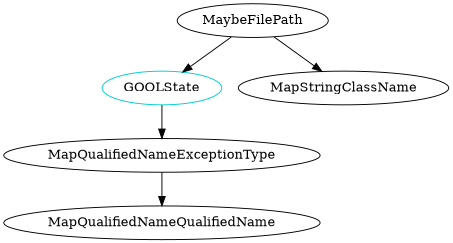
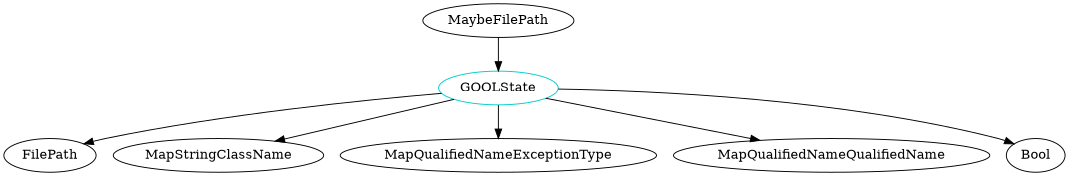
edge "MaybeFilePath" -> "MapStringClassName": now "GOOLState" -> "MapStringClassName"
node "FilePath": added
node "Bool": added
edge "MapQualifiedNameExceptionType" -> "MapQualifiedNameQualifiedName": now "GOOLState" -> "MapQualifiedNameQualifiedName"
